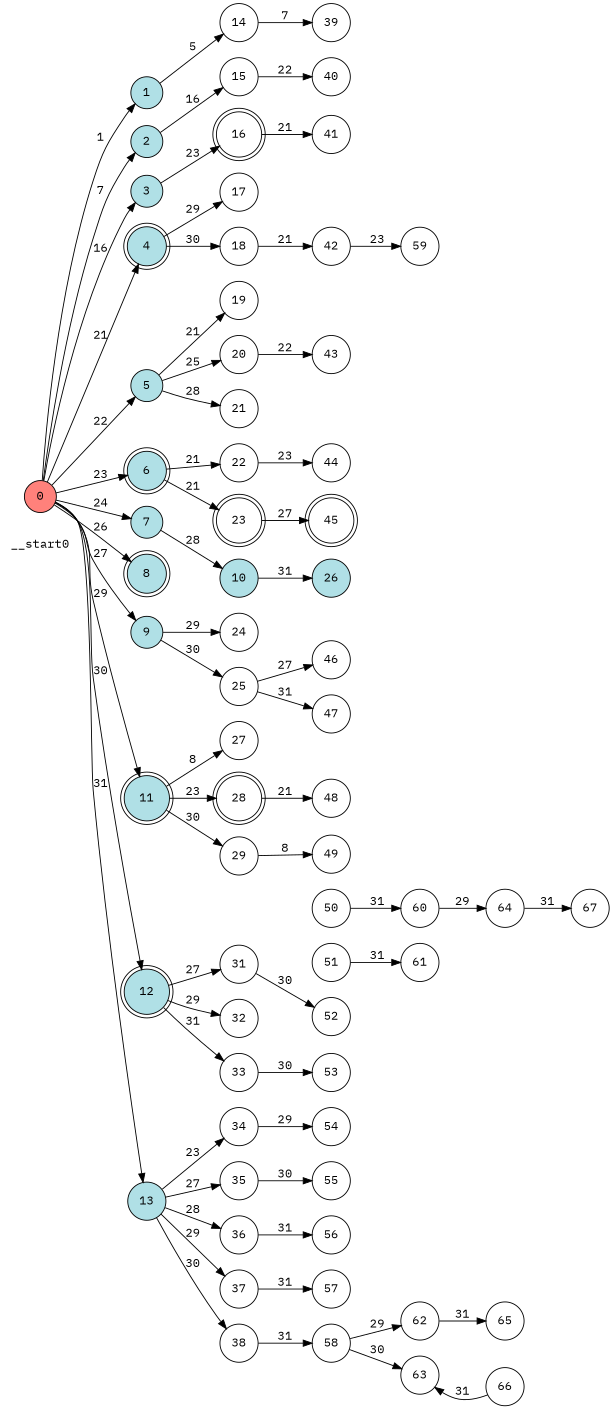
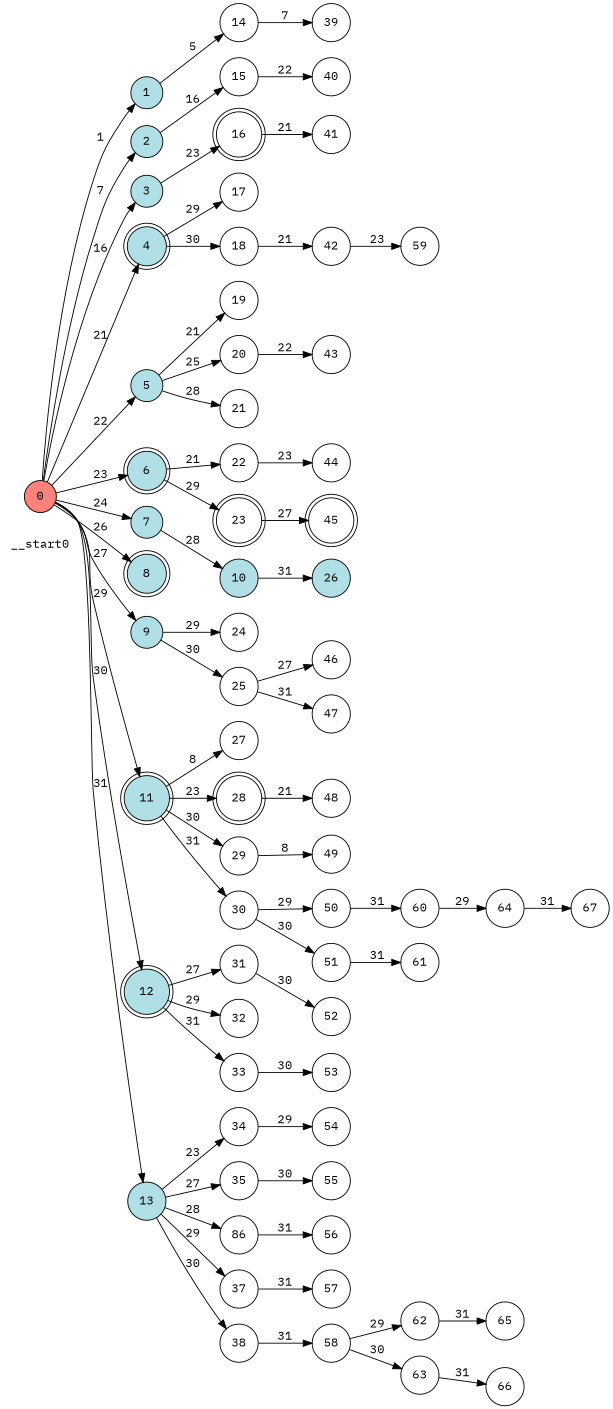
edge "6" -> "23": label "21" -> "29"
node "30": added
node "36": label "36" -> "86"
edge "66" -> "63": reversed
